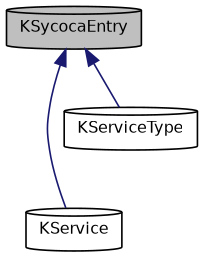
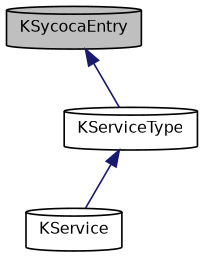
edge "KService" -> "KSycocaEntry": now "KService" -> "KServiceType"
